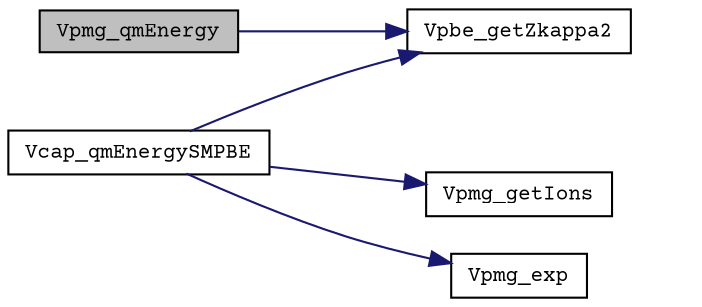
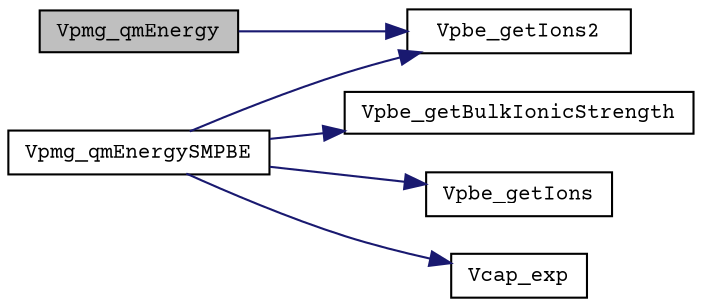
node "Vpbe_getZkappa2": label "Vpbe_getZkappa2" -> "Vpbe_getIons2"
node "Vpbe_getBulkIonicStrength": added
node "Vcap_qmEnergySMPBE": label "Vcap_qmEnergySMPBE" -> "Vpmg_qmEnergySMPBE"
node "Vpmg_getIons": label "Vpmg_getIons" -> "Vpbe_getIons"
node "Vpmg_exp": label "Vpmg_exp" -> "Vcap_exp"
